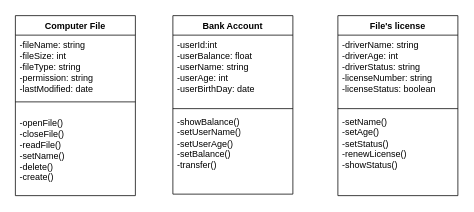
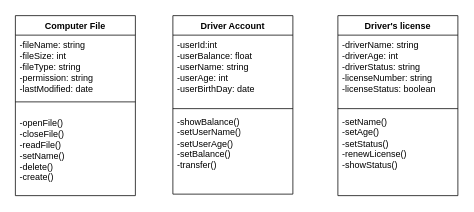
node "Bank Account": label "Bank Account" -> "Driver Account"
node "File's license": label "File's license" -> "Driver's license"
